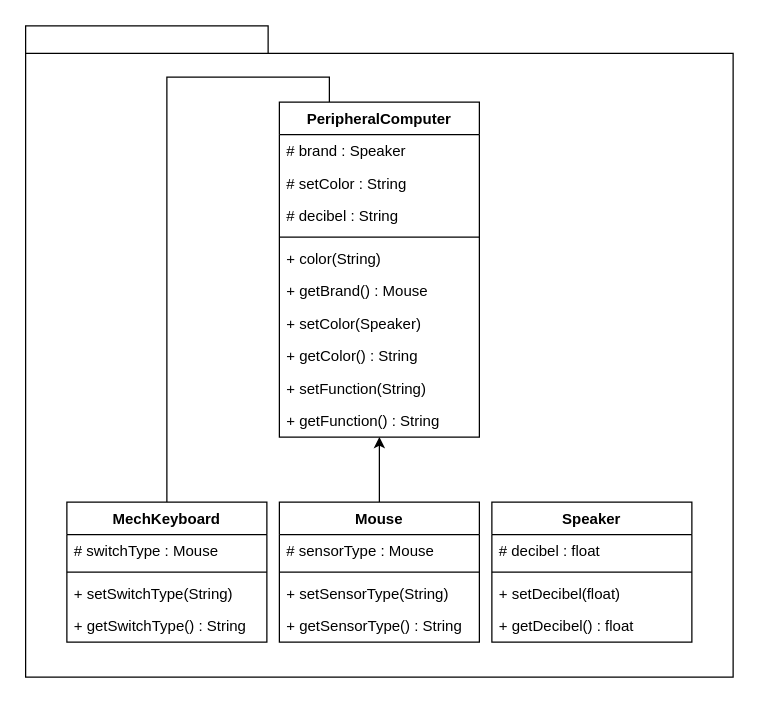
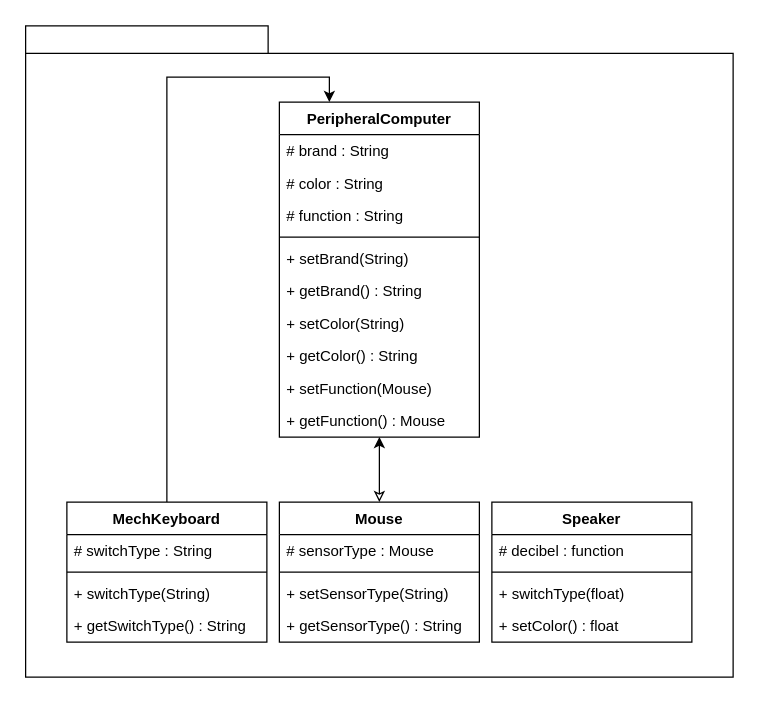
edge "PeripheralComputer" -- "MechKeyboard": arrowhead none -> classic
node "# brand : Speaker": label "# brand : Speaker" -> "# brand : String"
node "# setColor : String": label "# setColor : String" -> "# color : String"
node "# decibel : String": label "# decibel : String" -> "# function : String"
node "+ color(String)": label "+ color(String)" -> "+ setBrand(String)"
node "+ getBrand() : Mouse": label "+ getBrand() : Mouse" -> "+ getBrand() : String"
node "+ setColor(Speaker)": label "+ setColor(Speaker)" -> "+ setColor(String)"
node "+ setFunction(String)": label "+ setFunction(String)" -> "+ setFunction(Mouse)"
node "+ getFunction() : String": label "+ getFunction() : String" -> "+ getFunction() : Mouse"
edge "Mouse" -> "PeripheralComputer": arrowhead none -> classic
node "# switchType : Mouse": label "# switchType : Mouse" -> "# switchType : String"
node "# decibel : float": label "# decibel : float" -> "# decibel : function"
node "+ setSwitchType(String)": label "+ setSwitchType(String)" -> "+ switchType(String)"
node "+ setDecibel(float)": label "+ setDecibel(float)" -> "+ switchType(float)"
node "+ getDecibel() : float": label "+ getDecibel() : float" -> "+ setColor() : float"
